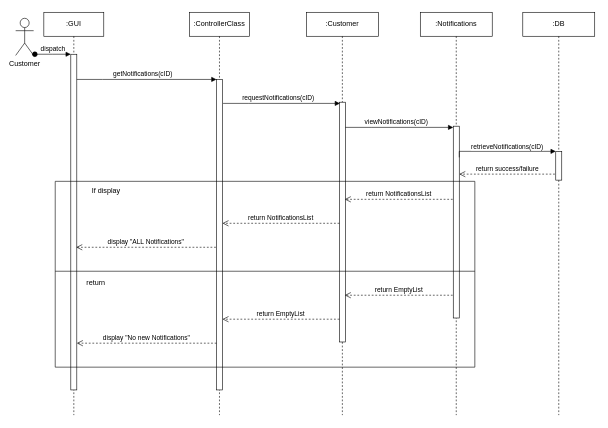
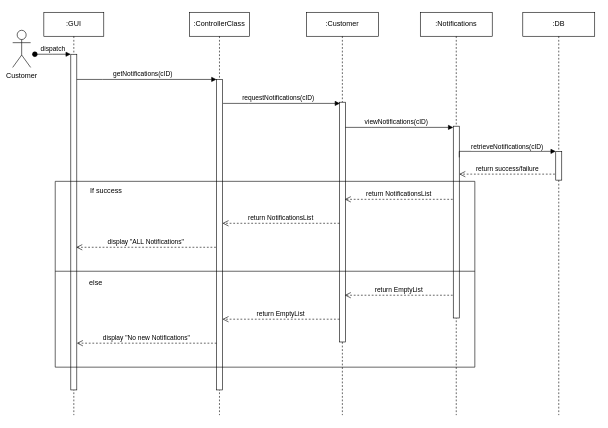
node "Customer": moved (24, 37) -> (21, 49)
node "If display": label "If display" -> "If success"
node "return": label "return" -> "else"
